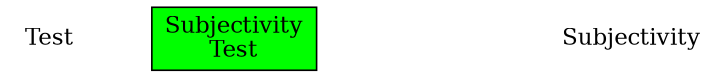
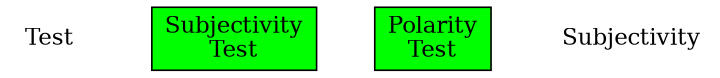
node "Polarity Test": added
